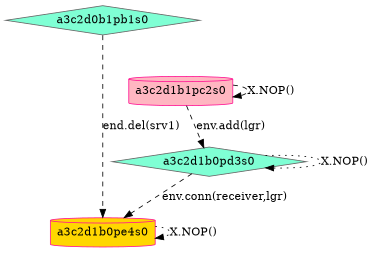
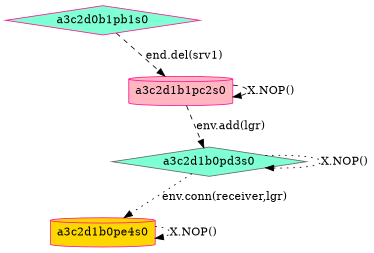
node "a3c2d0b1pb1s0": color gray40 -> deeppink
edge "a3c2d0b1pb1s0" -> "a3c2d1b0pe4s0": now "a3c2d0b1pb1s0" -> "a3c2d1b1pc2s0"
edge "a3c2d1b0pd3s0" -> "a3c2d1b0pe4s0": style dashed -> dotted
